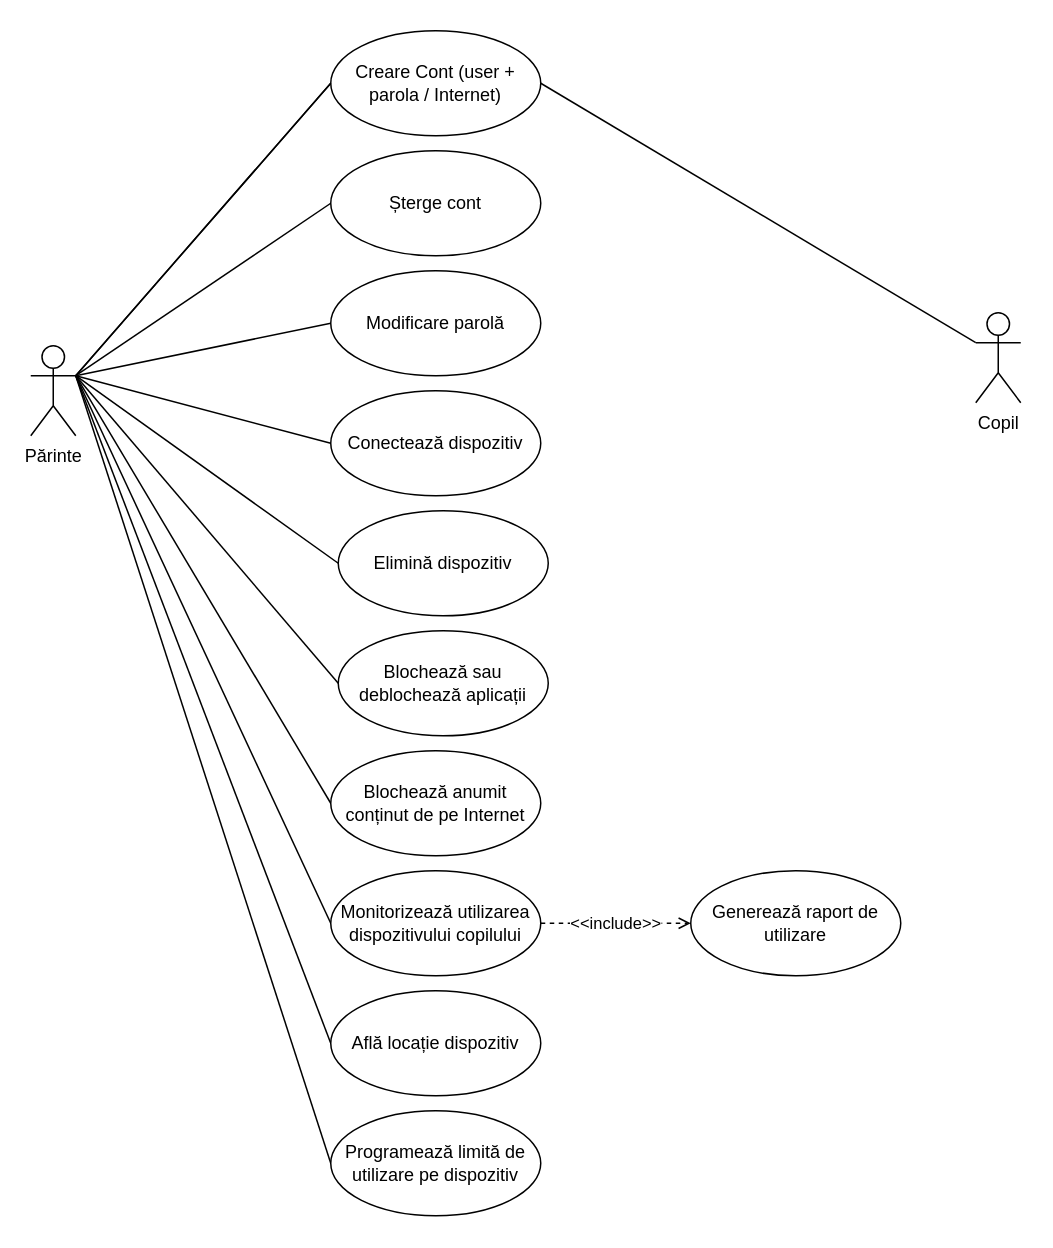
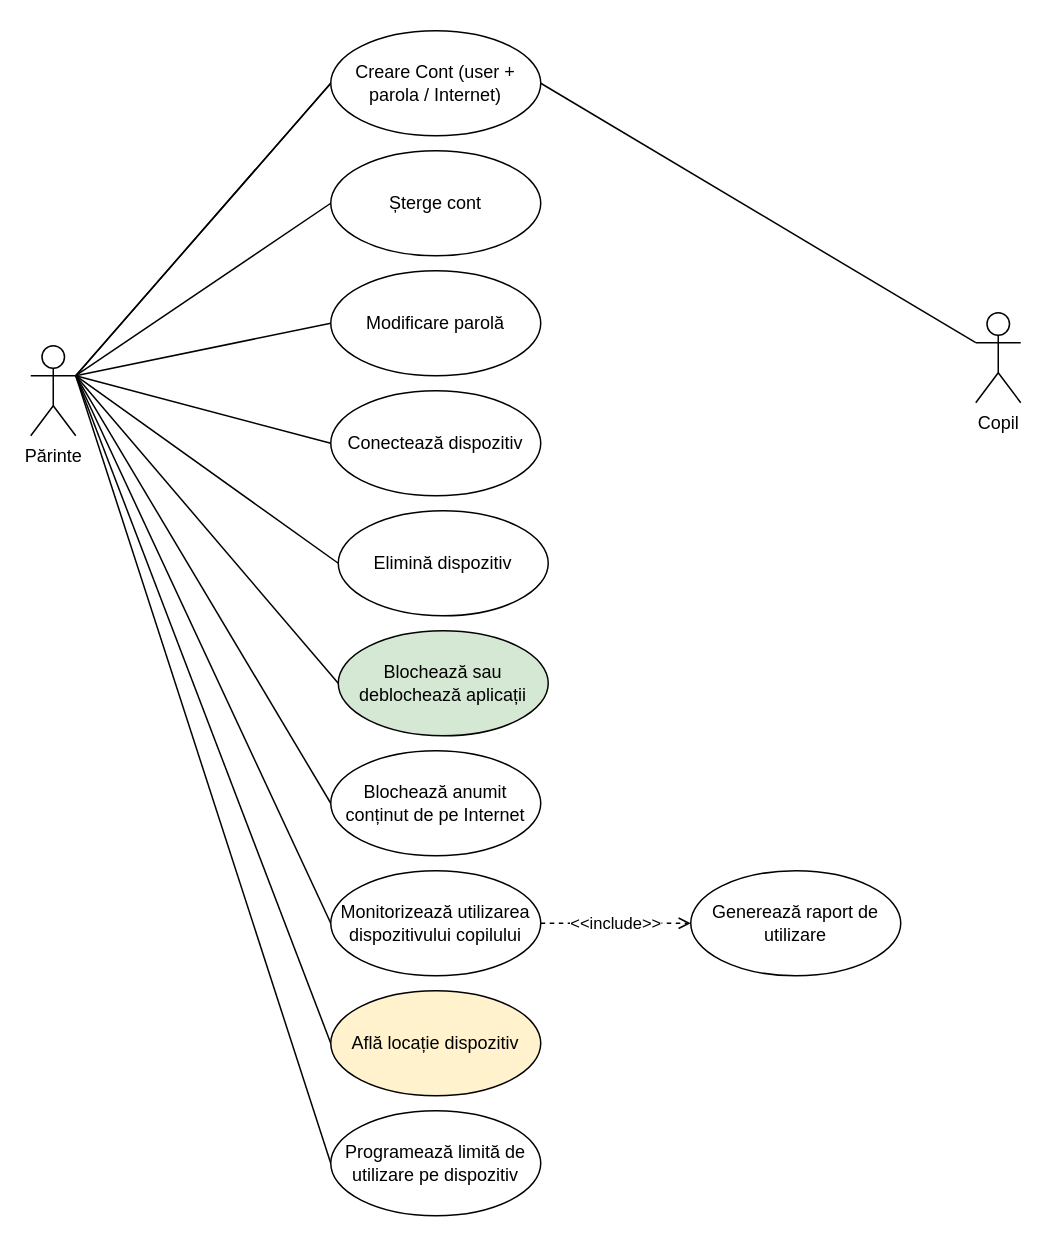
node "Blochează sau deblochează aplicații": fillcolor #ffffff -> #d5e8d4
node "Află locație dispozitiv": fillcolor #ffffff -> #fff2cc
